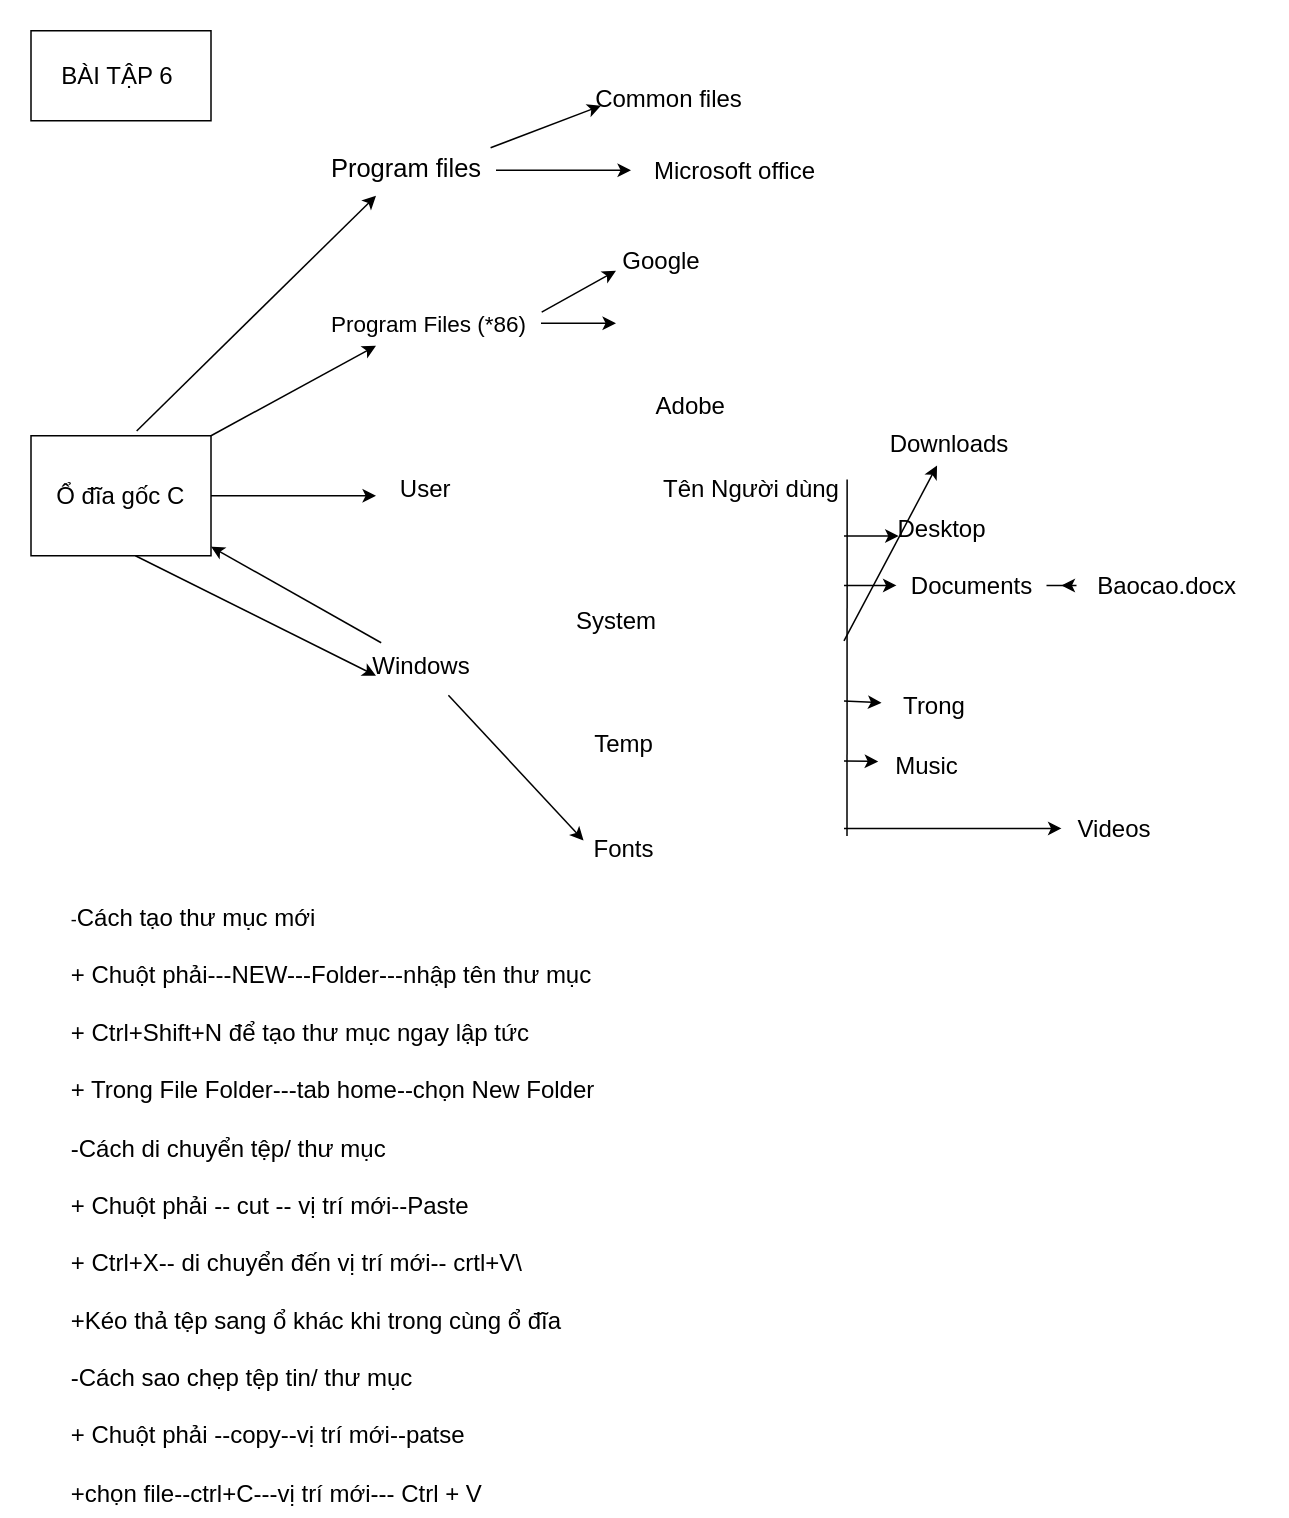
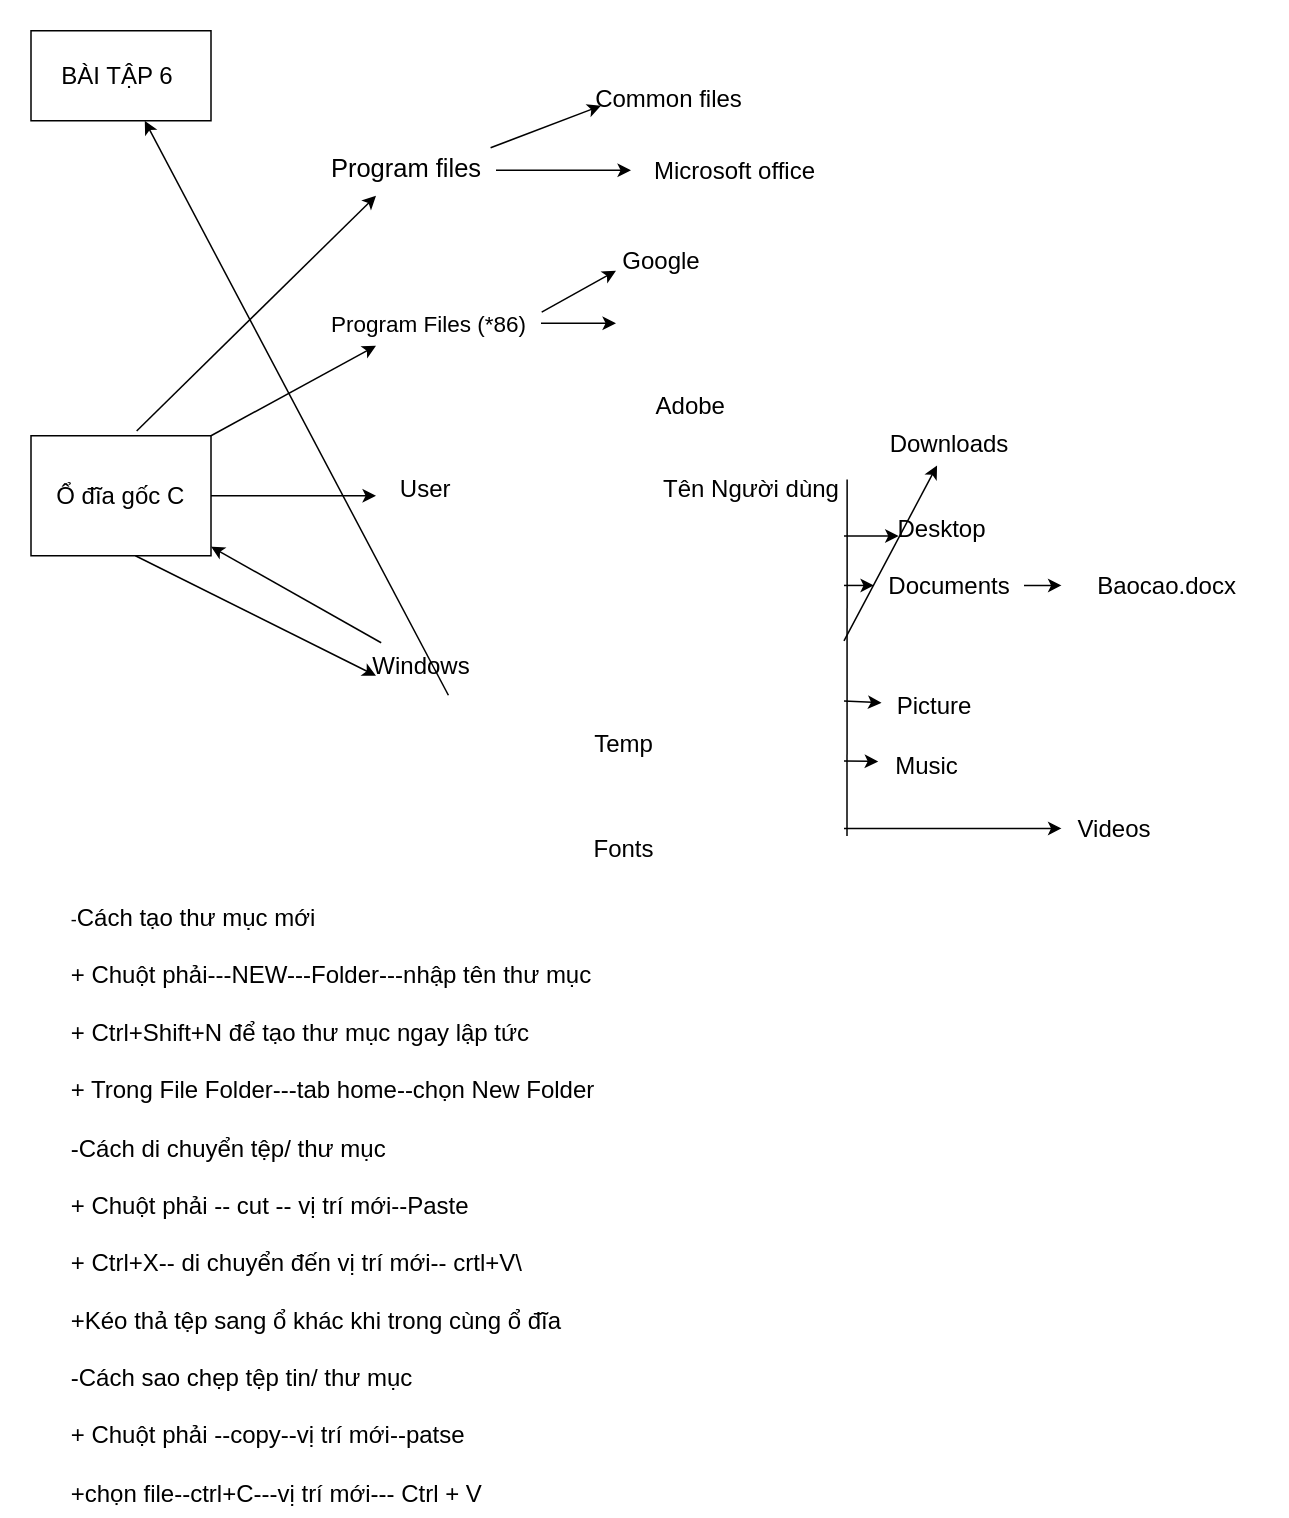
node "Documents": moved (971, 585) -> (949, 585)
node "System": removed
node "Trong": label "Trong" -> "Picture"
edge "Windows" -> "Fonts": now "Windows" -> "BÀI TẬP 6"
